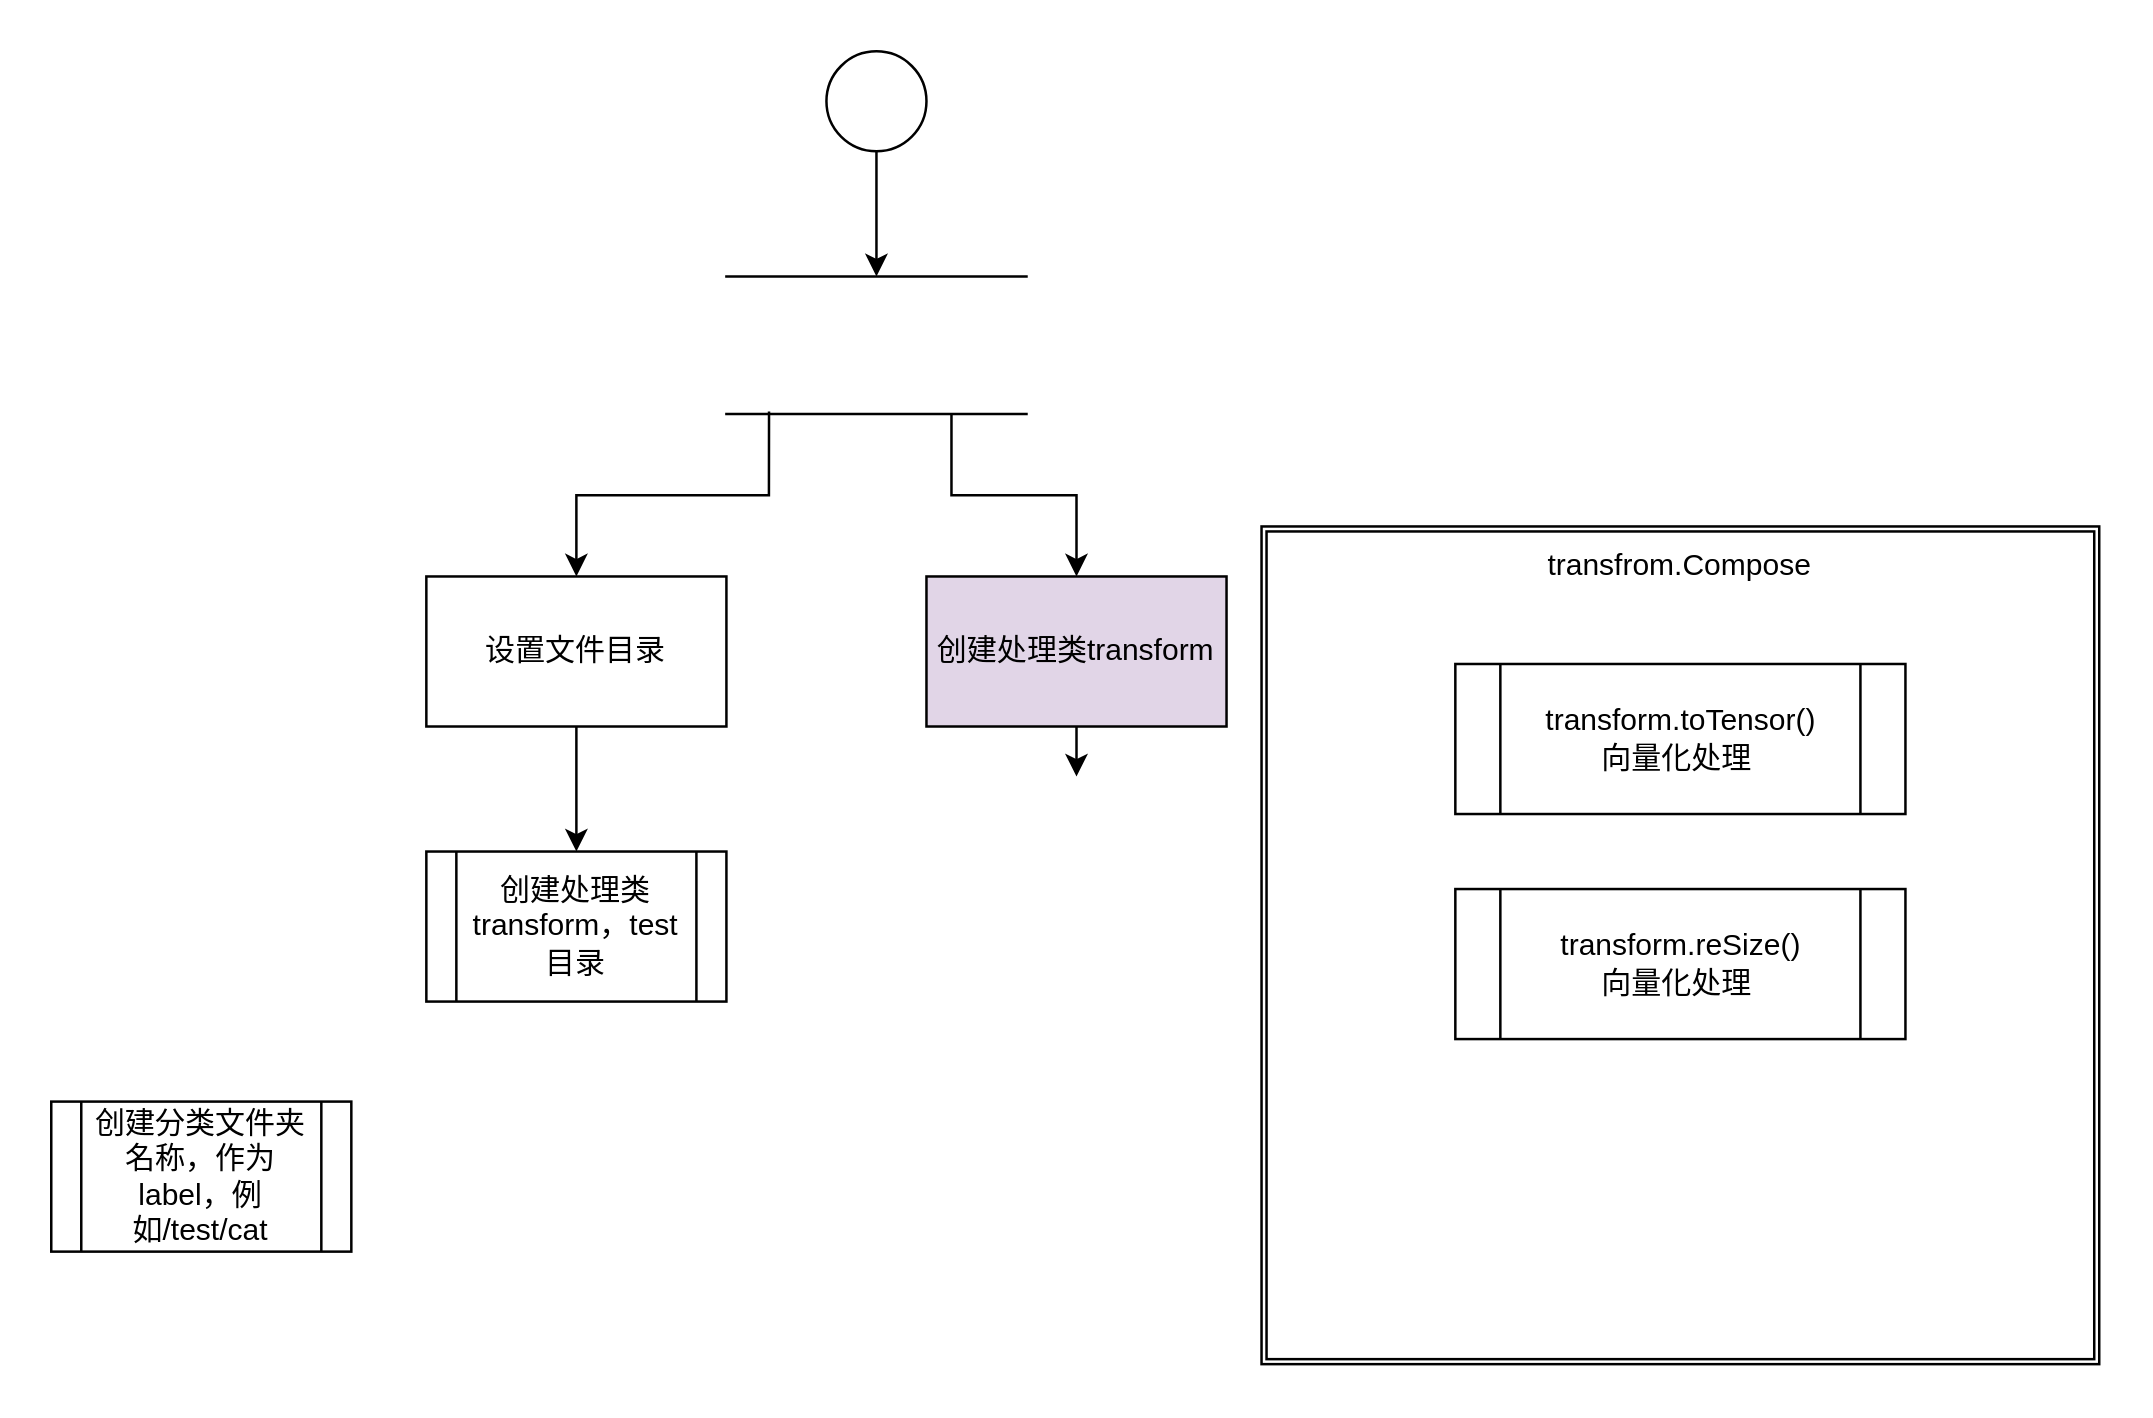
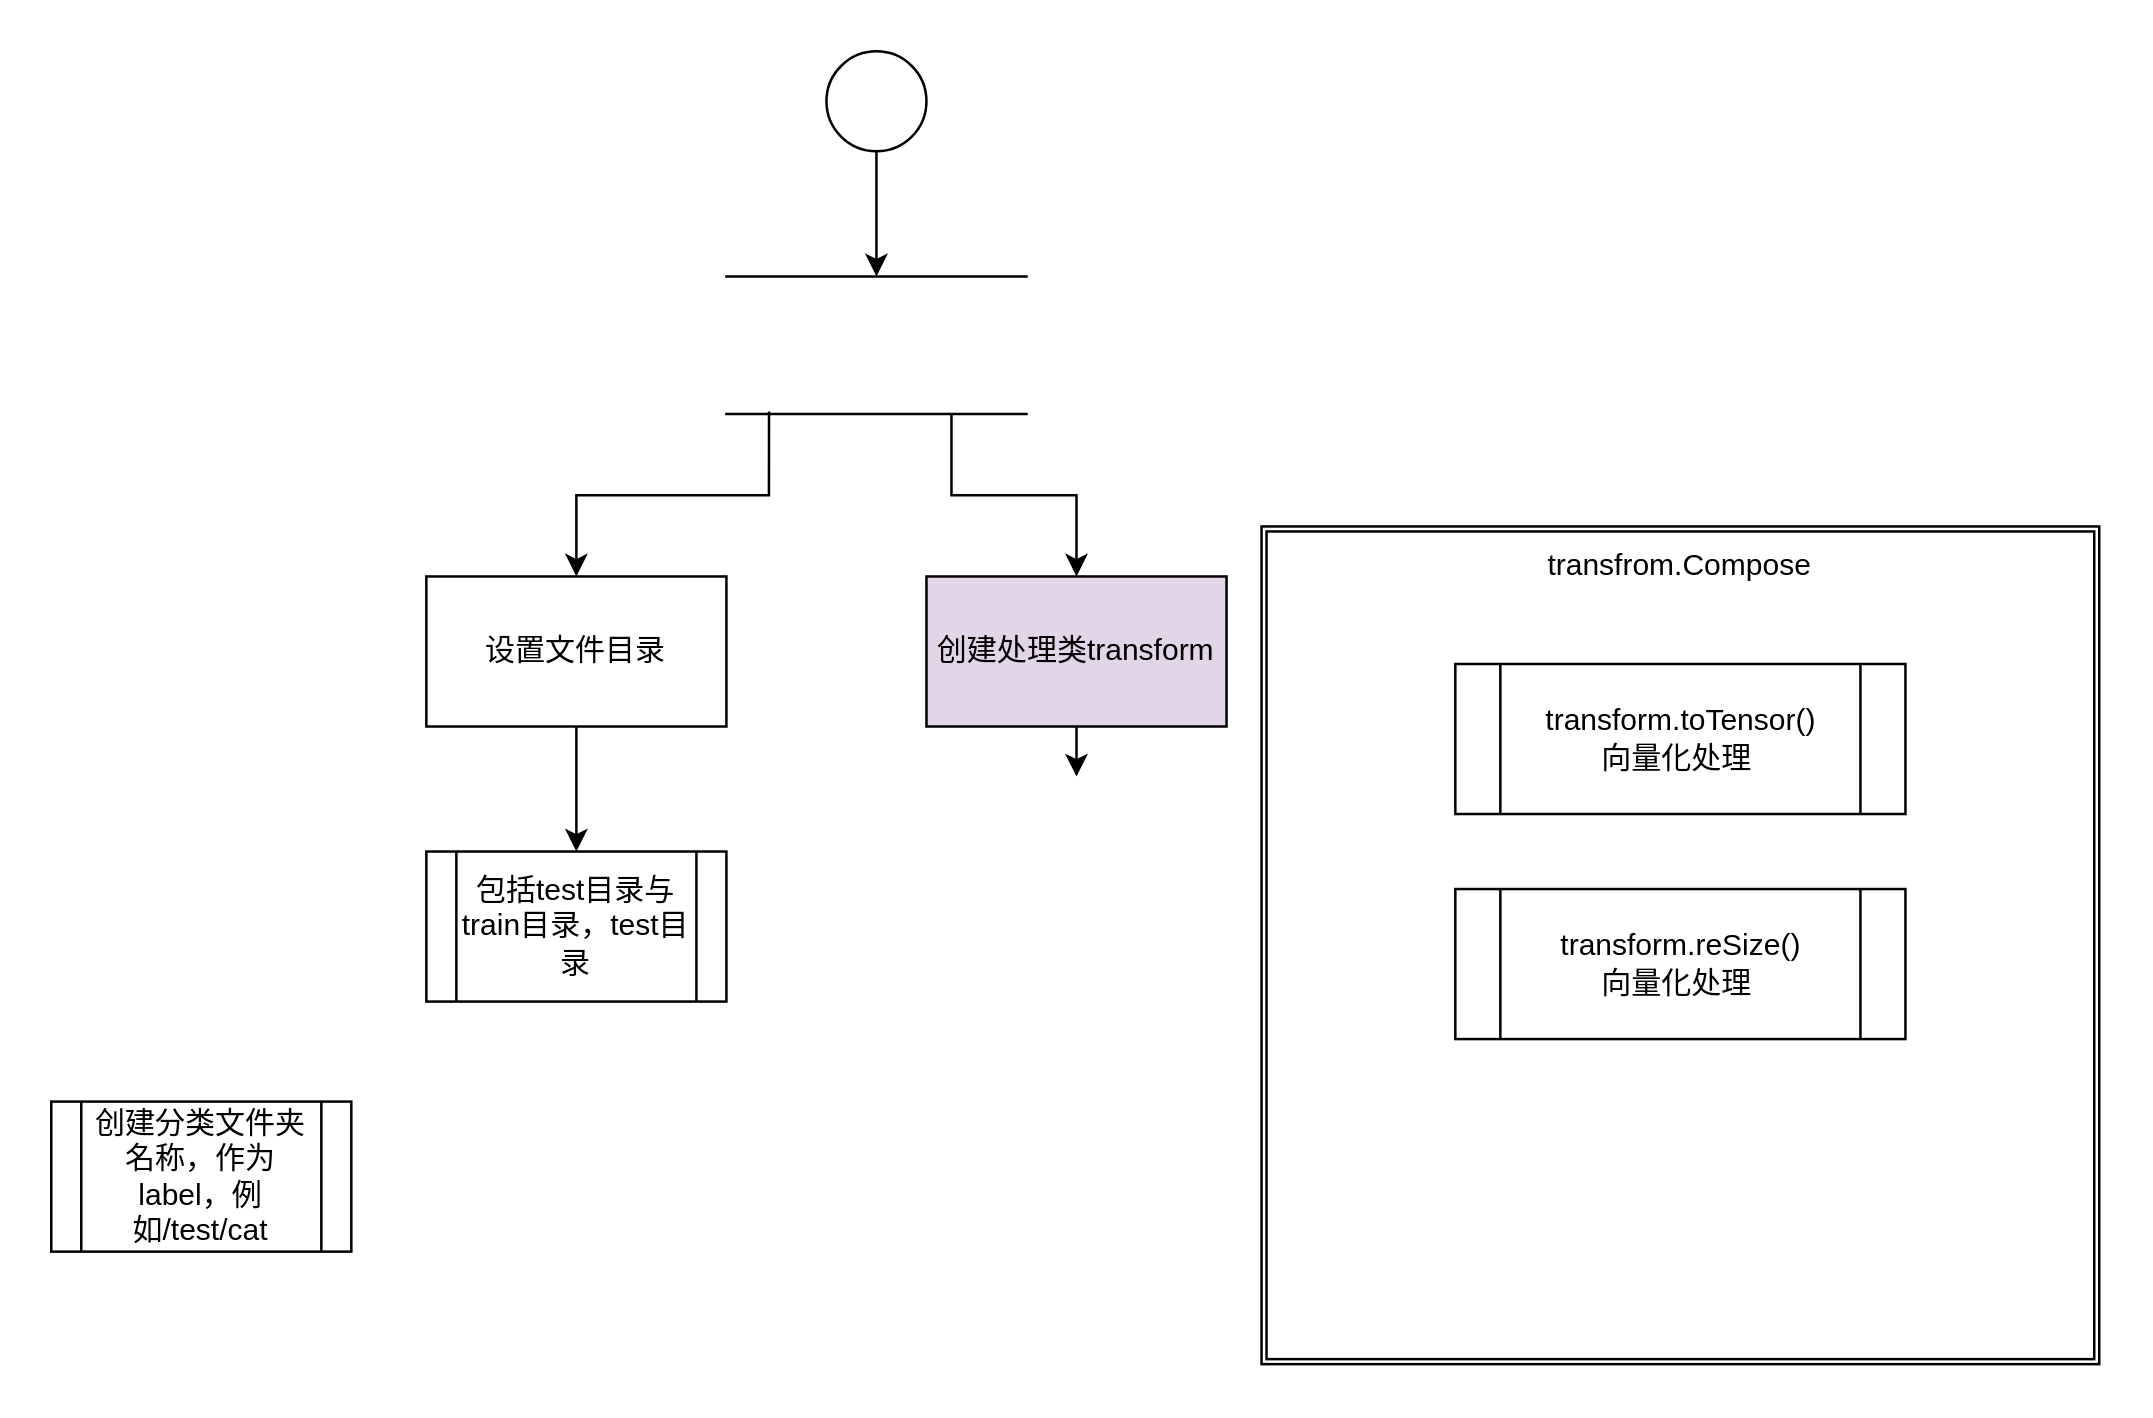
node "创建处理类transform，test目录": label "创建处理类transform，test目录" -> "包括test目录与train目录，test目录"
